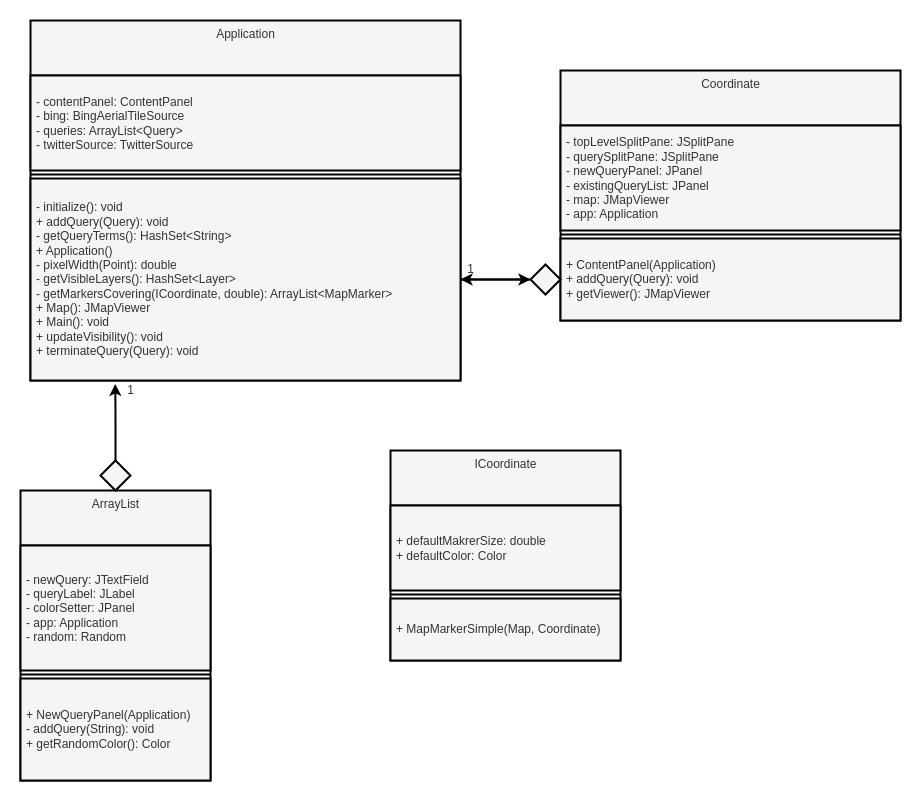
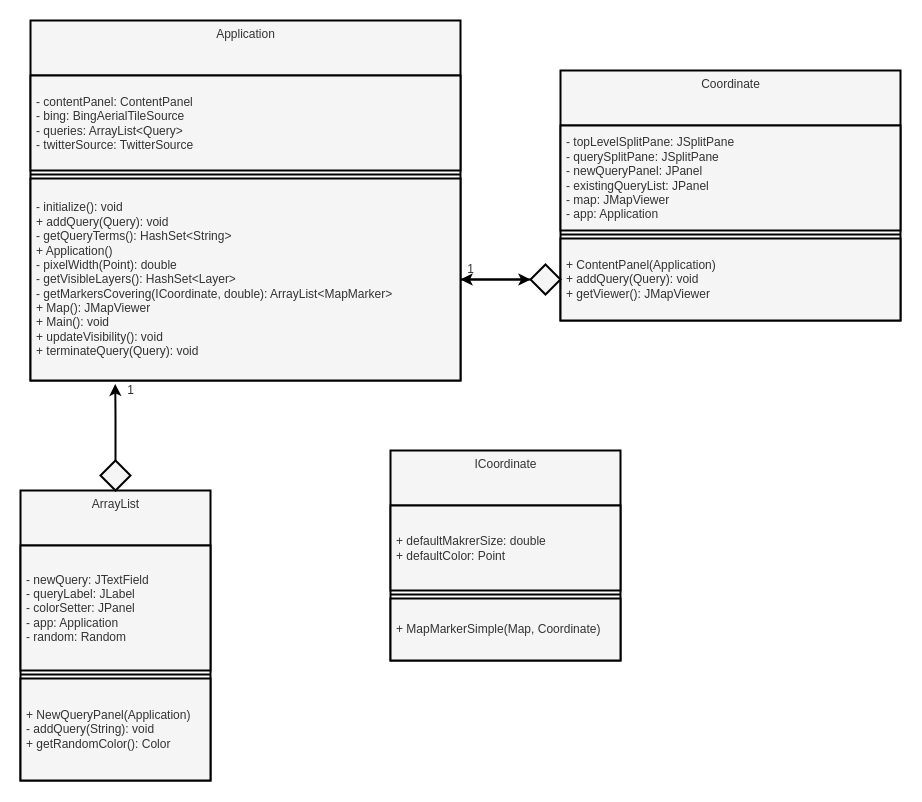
node "+ defaultMakrerSize: double + defaultColor: Color": label "+ defaultMakrerSize: double + defaultColor: Color" -> "+ defaultMakrerSize: double + defaultColor: Point"
